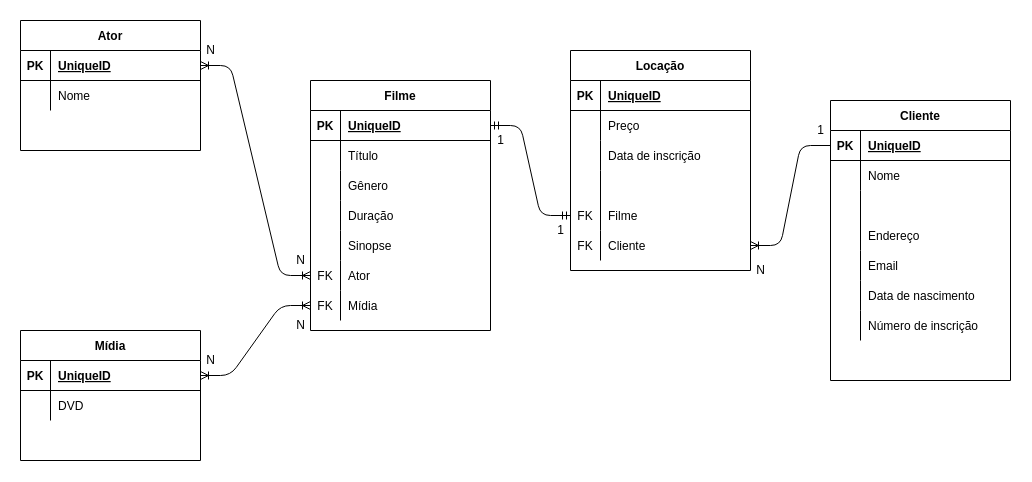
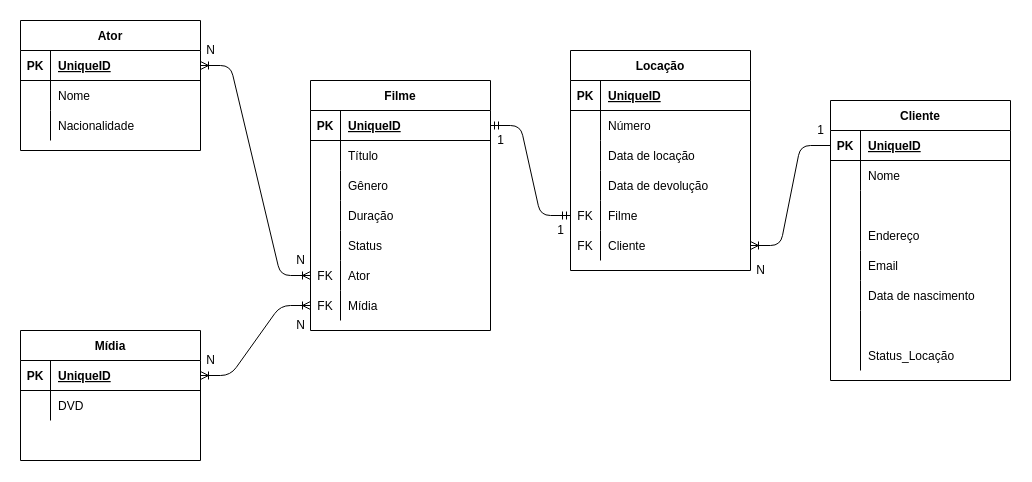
node "Nacionalidade": added
node "Preço": label "Preço" -> "Número"
node "Data de inscrição": label "Data de inscrição" -> "Data de locação"
node "Data de devolução": added
node "Sinopse": label "Sinopse" -> "Status"
node "Número de inscrição": removed
node "Status_Locação": added
